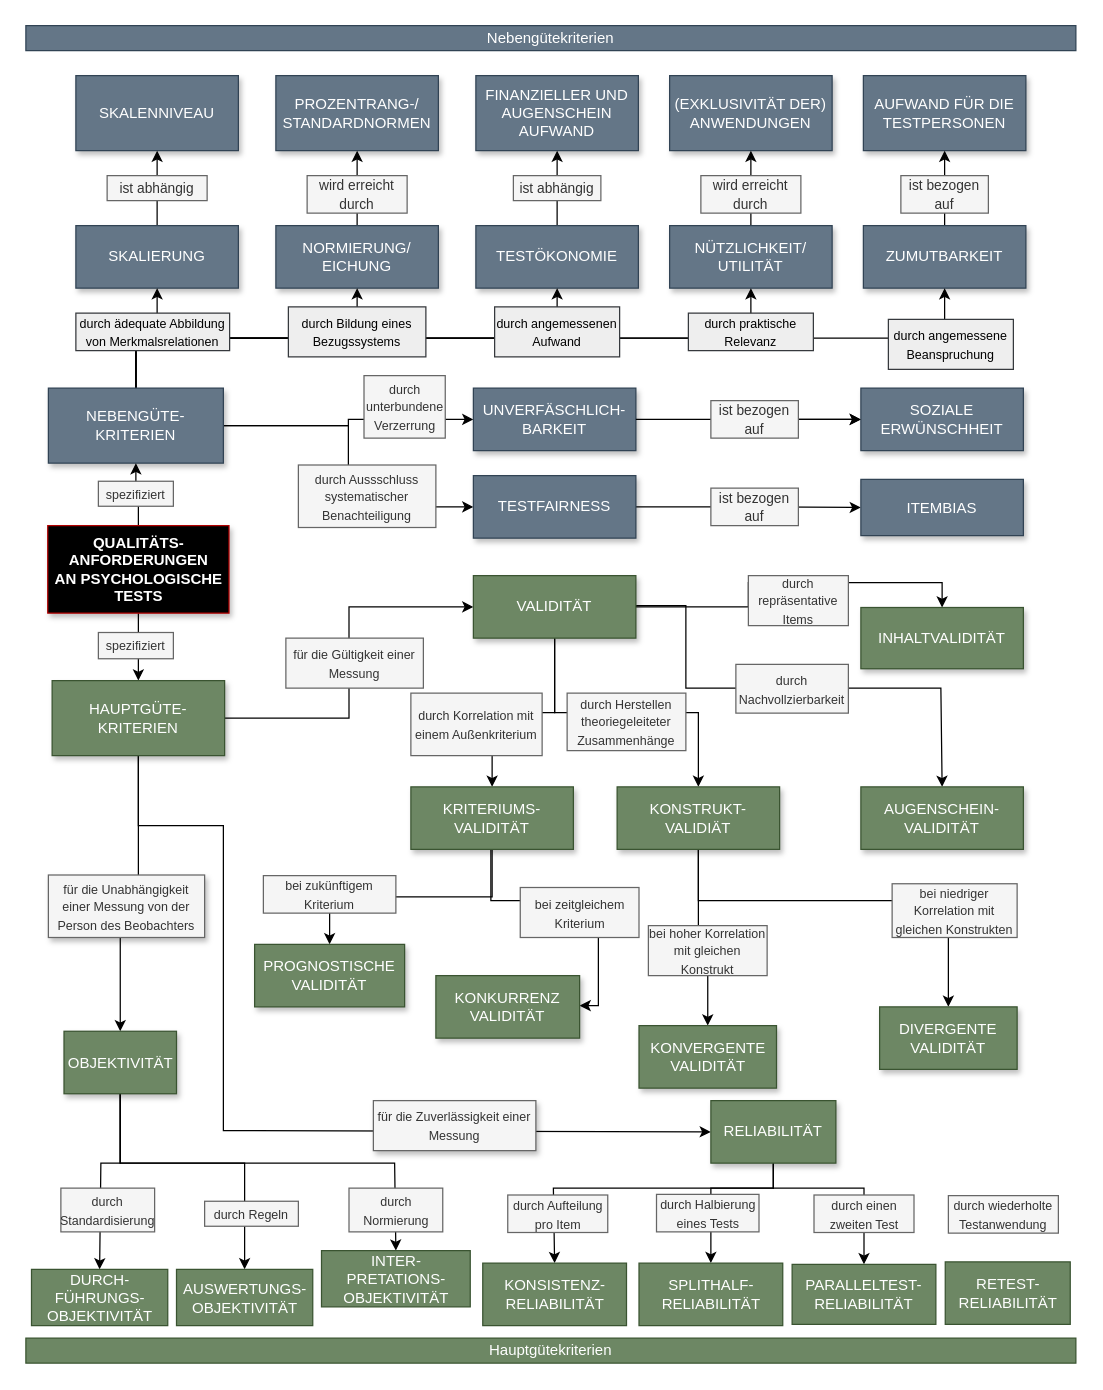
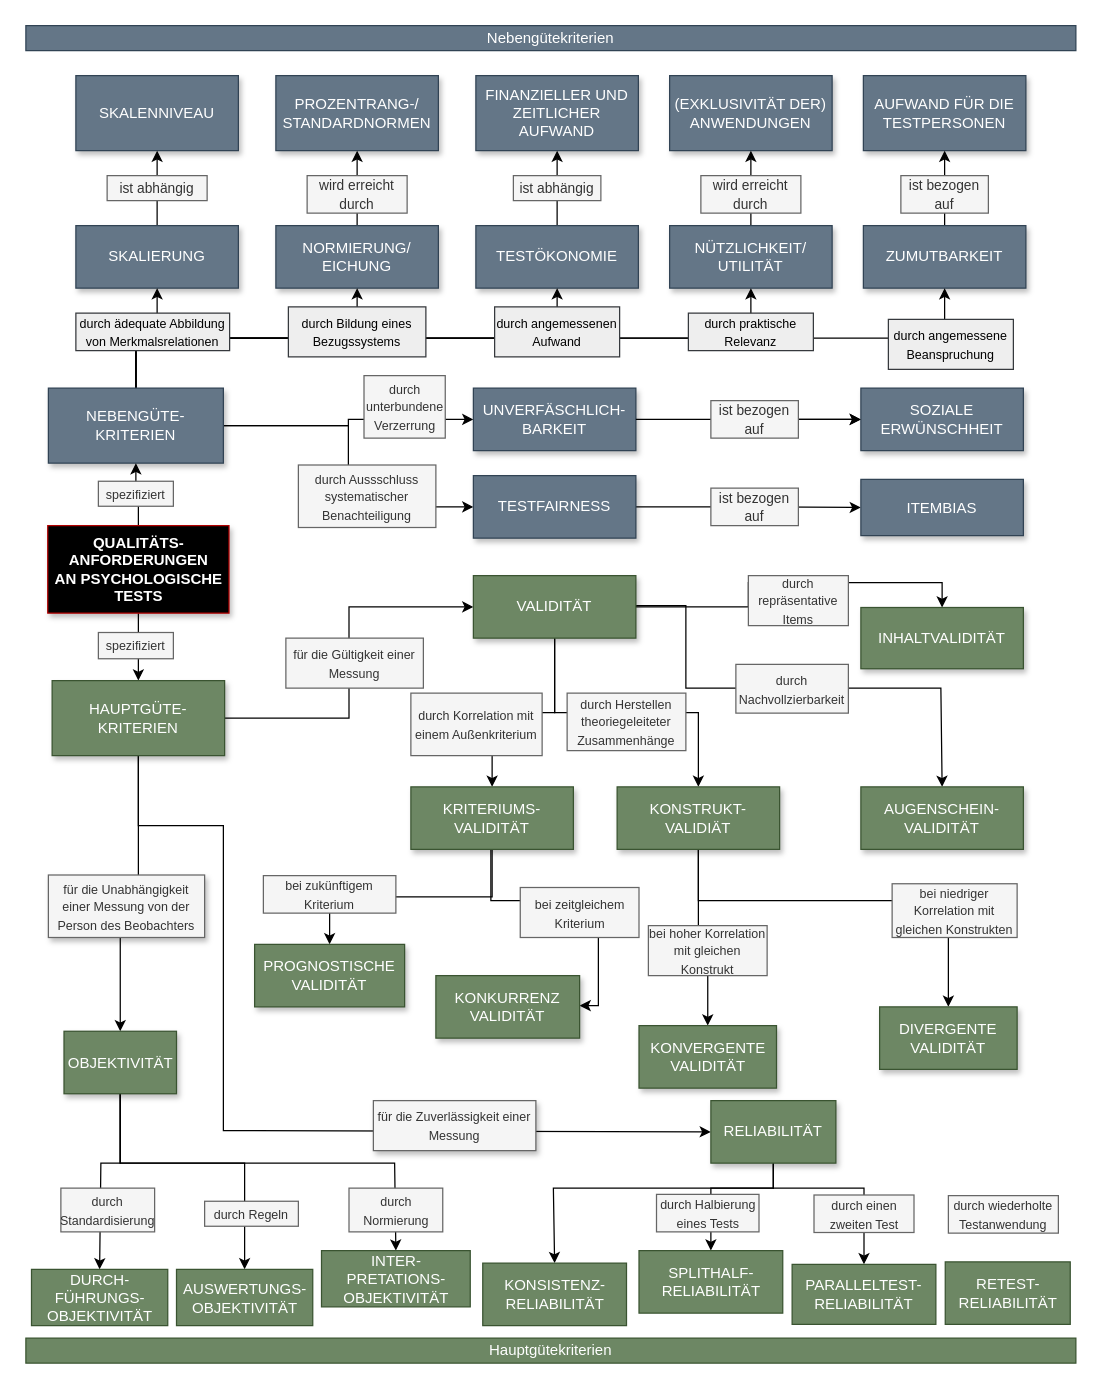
node "FINANZIELLER UND AUGENSCHEIN AUFWAND": label "FINANZIELLER UND AUGENSCHEIN AUFWAND" -> "FINANZIELLER UND ZEITLICHER AUFWAND"
node "durch Aufteilung pro Item": removed
node "SPLITHALF-RELIABILITÄT": moved (711, 1294) -> (711, 1282)
